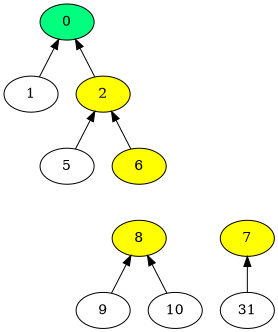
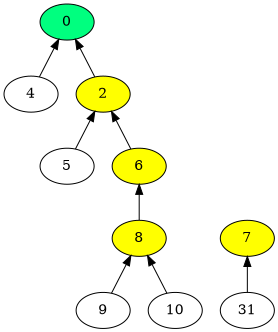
node "1": label "1" -> "4"
edge "8" -> "6": added
